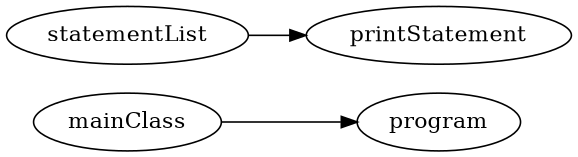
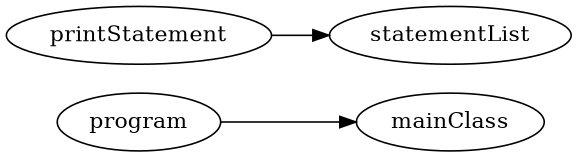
edge "statementList" -> "printStatement": reversed
edge "mainClass" -> "program": reversed
